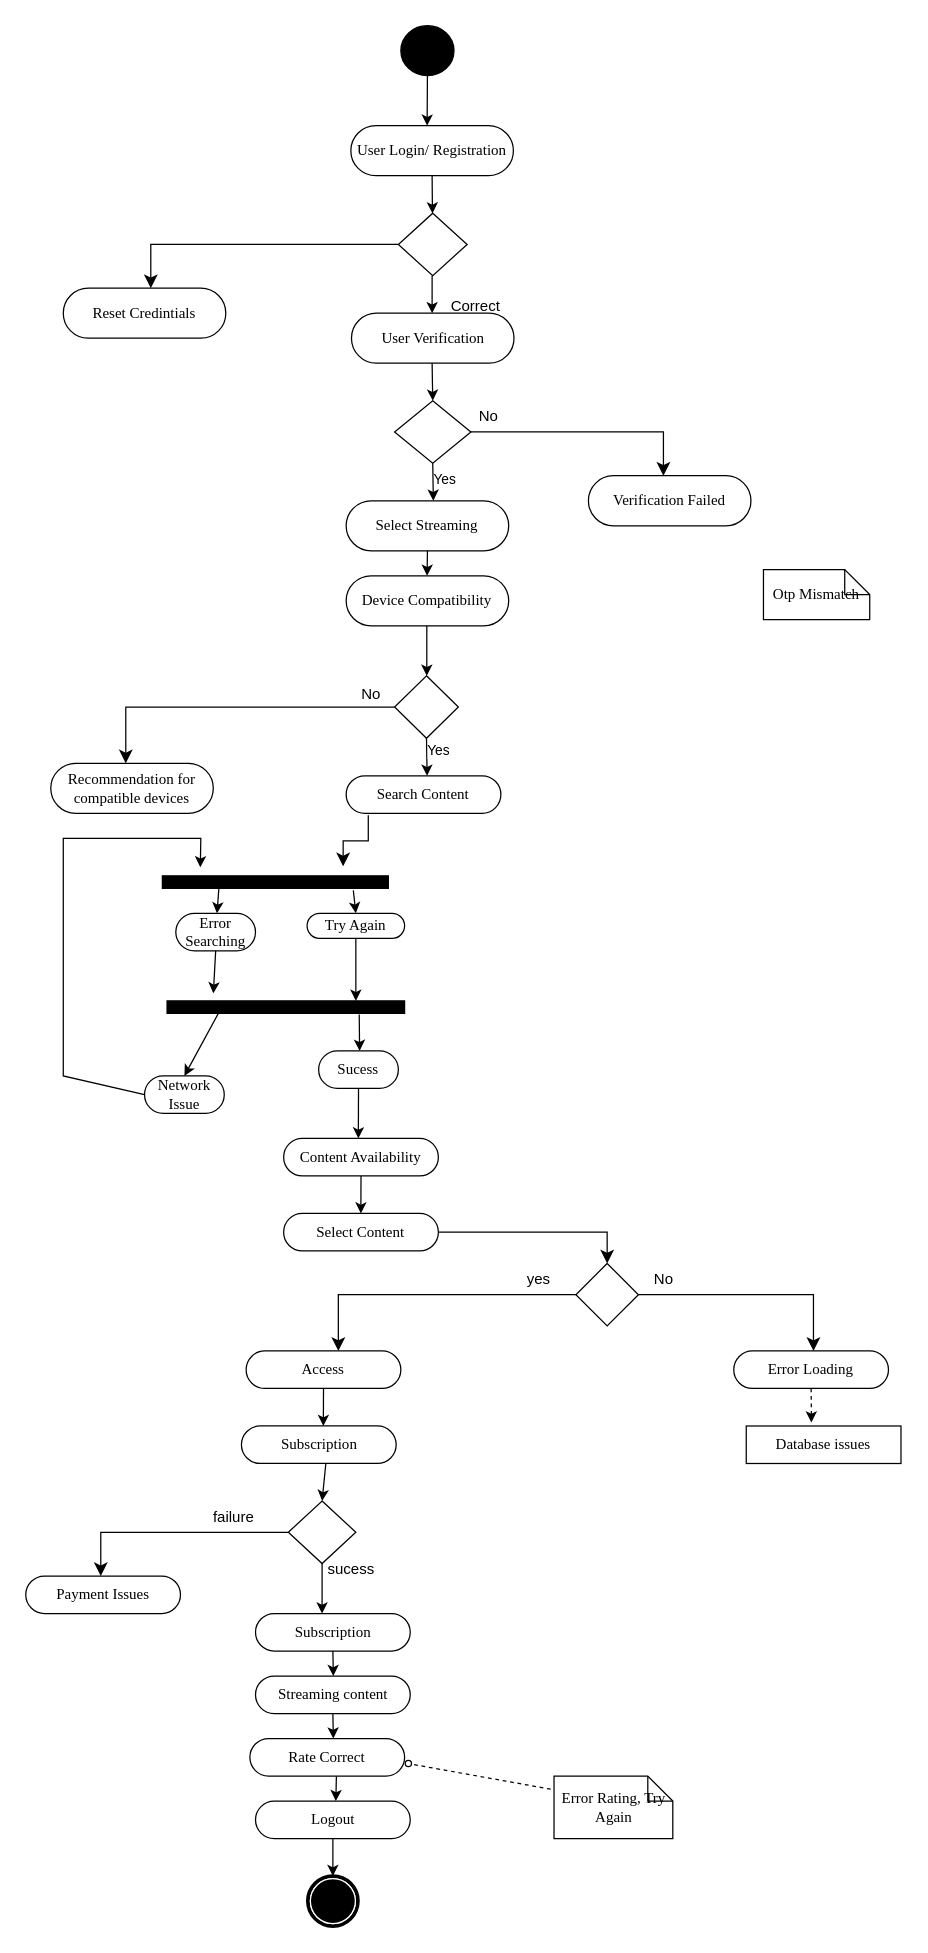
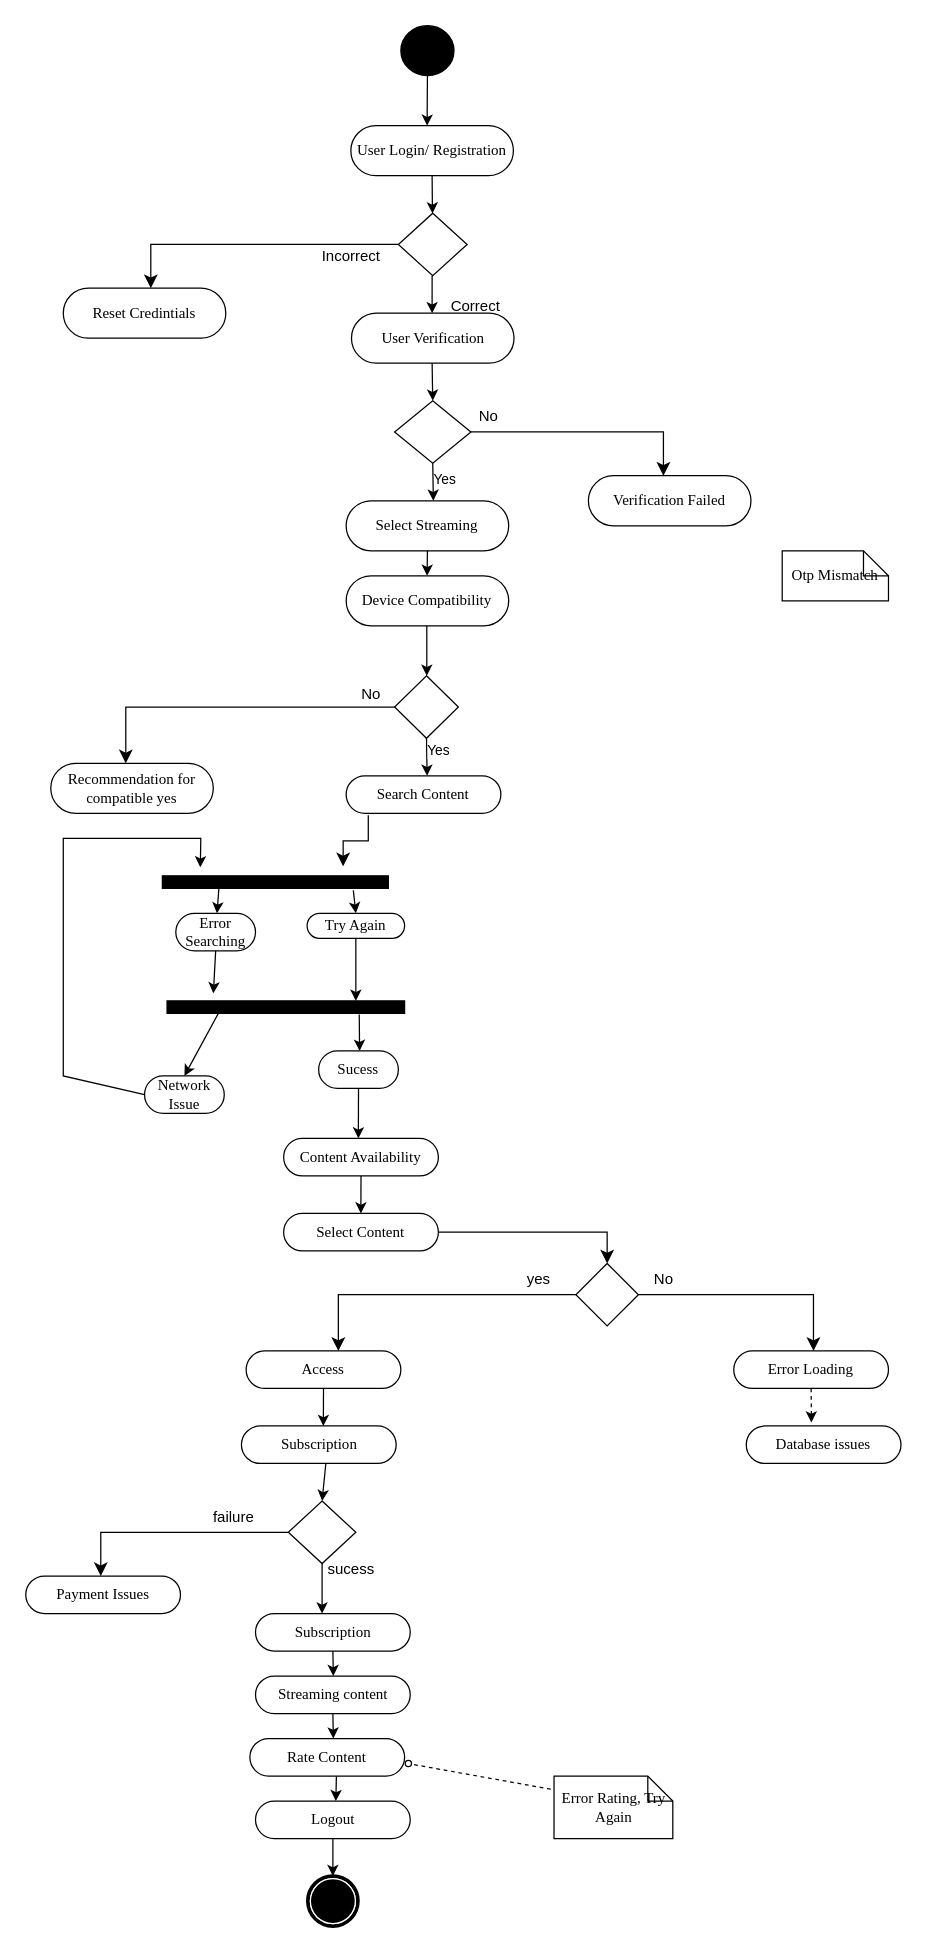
node "Incorrect": added
node "Otp Mismatch": moved (816, 594) -> (835, 576)
node "Recommendation for compatible devices": label "Recommendation for compatible devices" -> "Recommendation for compatible yes"
node "Database issues": shape rectangle -> rounded rectangle
node "Rate Correct": label "Rate Correct" -> "Rate Content"
